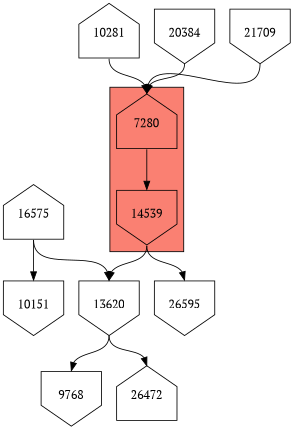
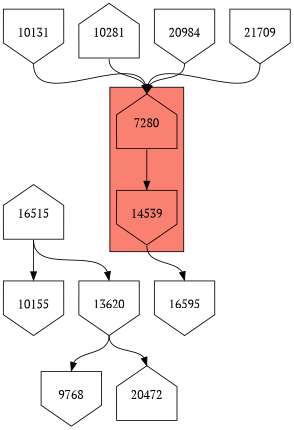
node "10131": added
node "20384": label "20384" -> "20984"
node "16575": label "16575" -> "16515"
edge "14539" -> "13620": removed
node "10151": label "10151" -> "10155"
node "26595": label "26595" -> "16595"
node "26472": label "26472" -> "20472"
